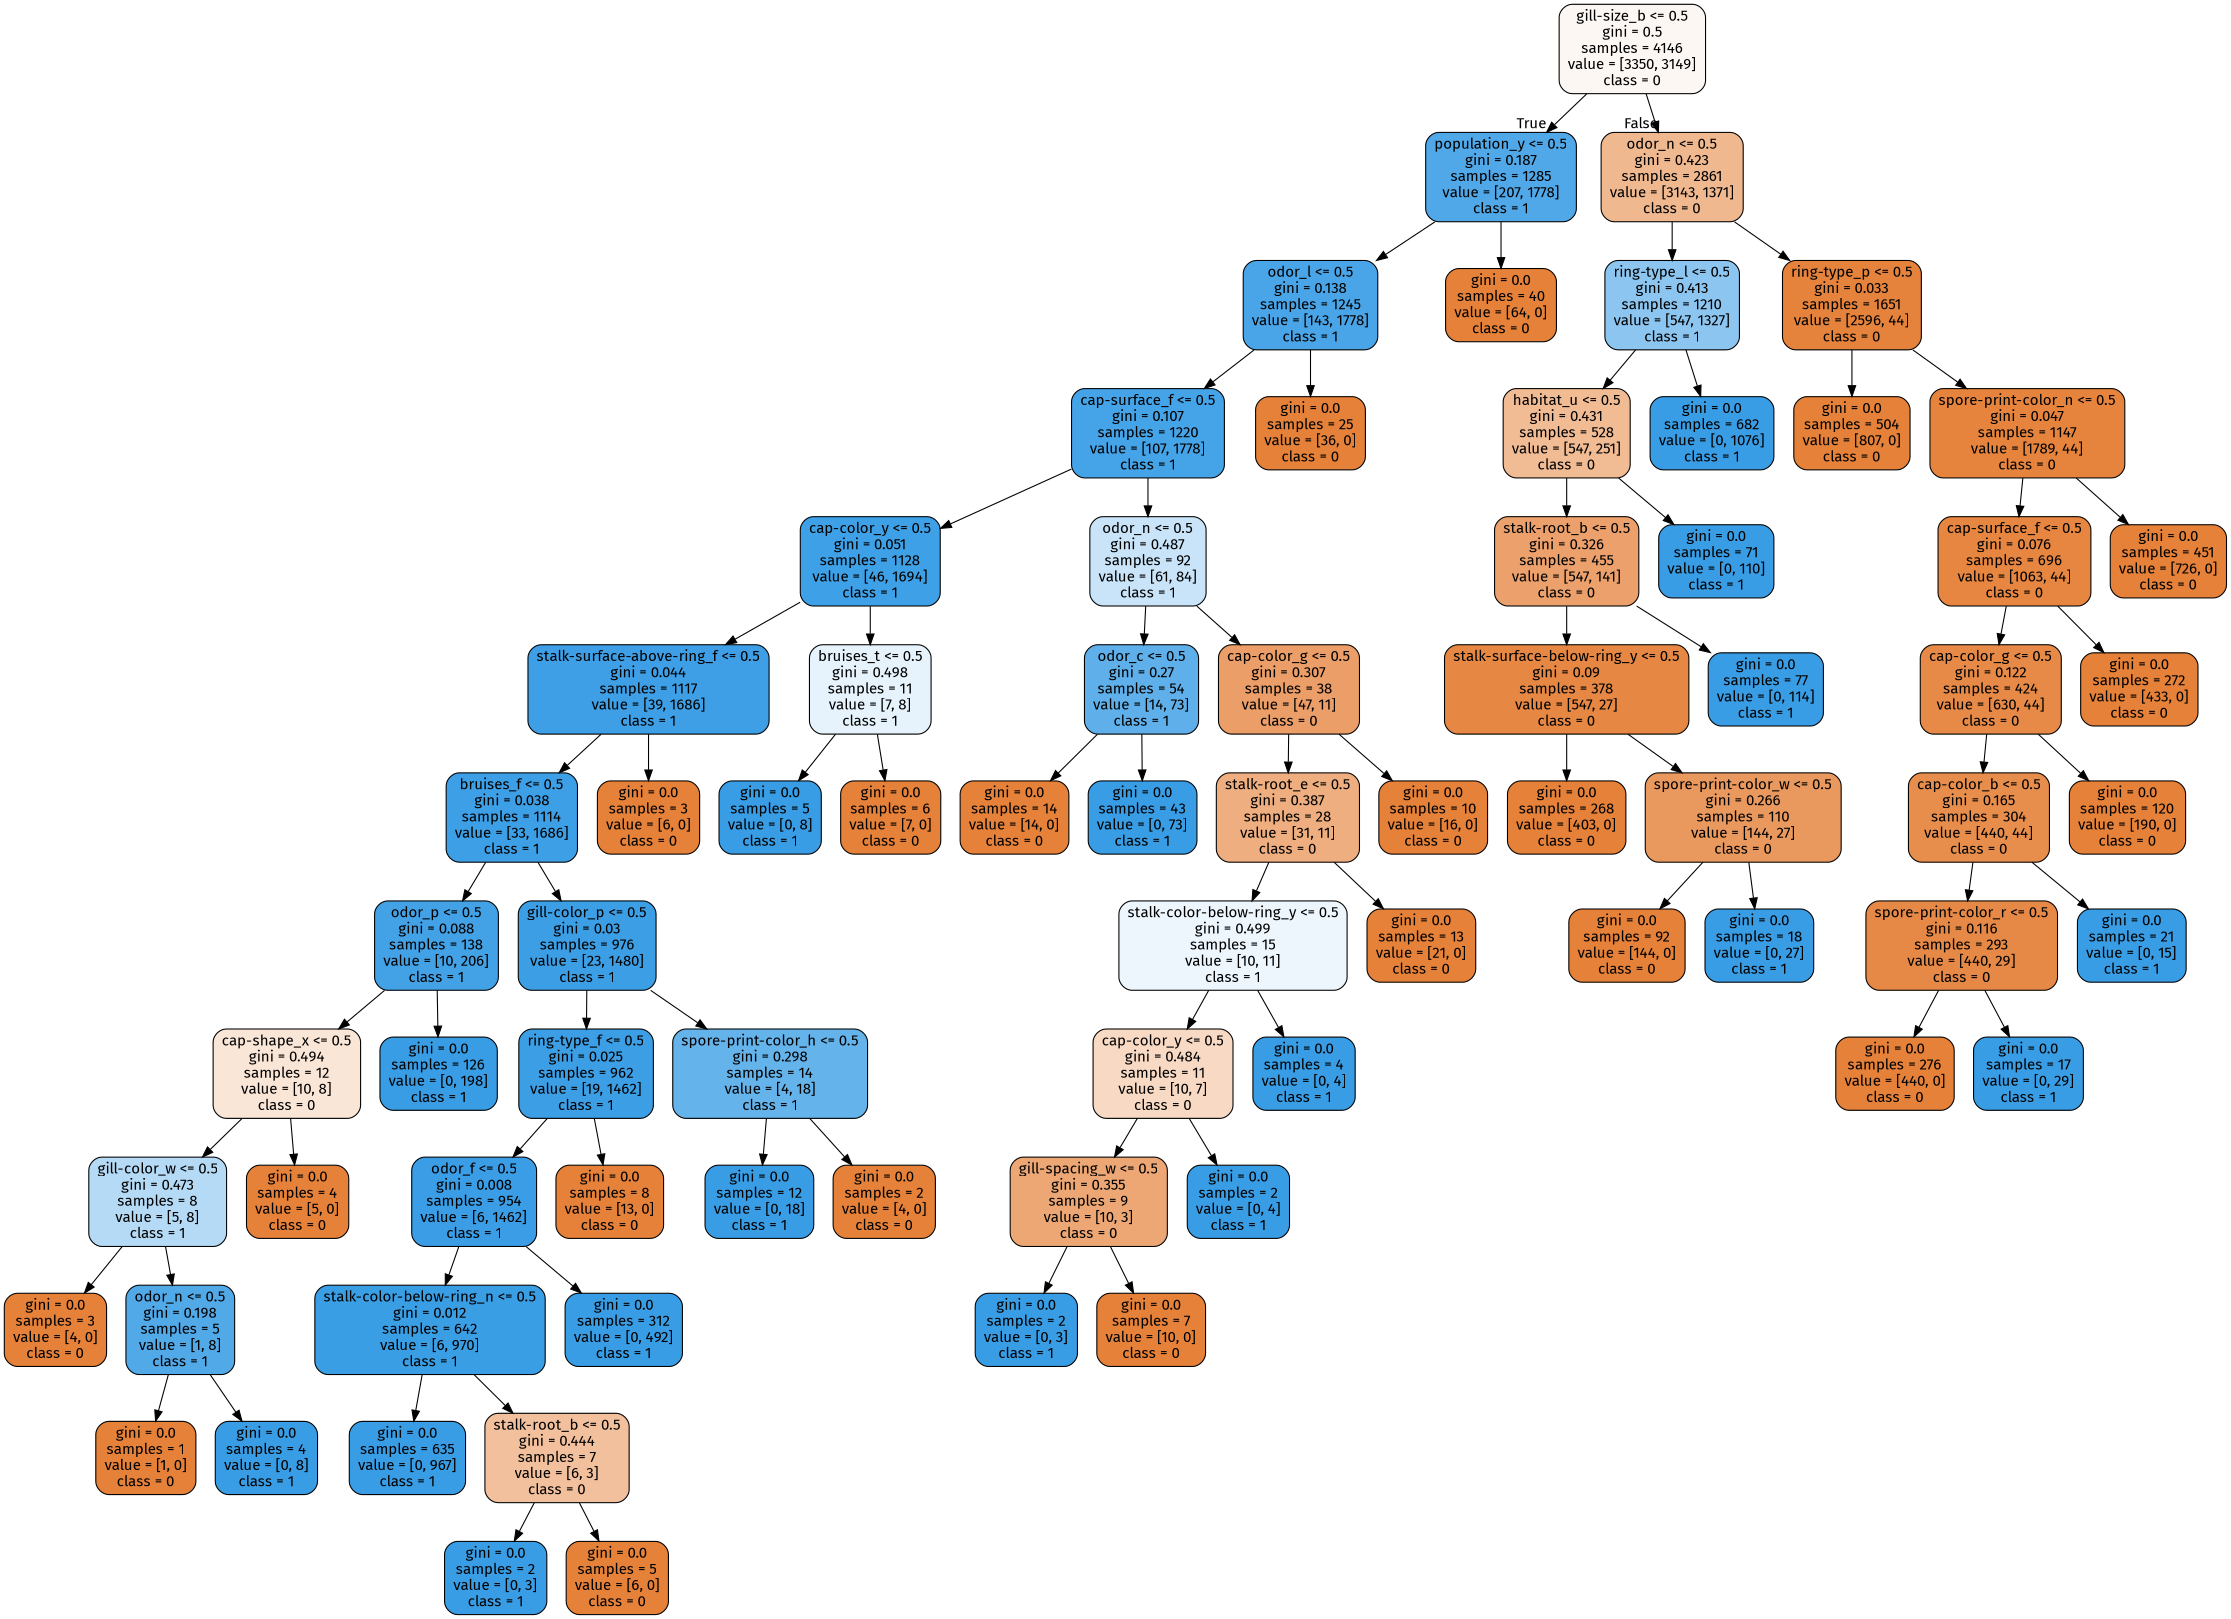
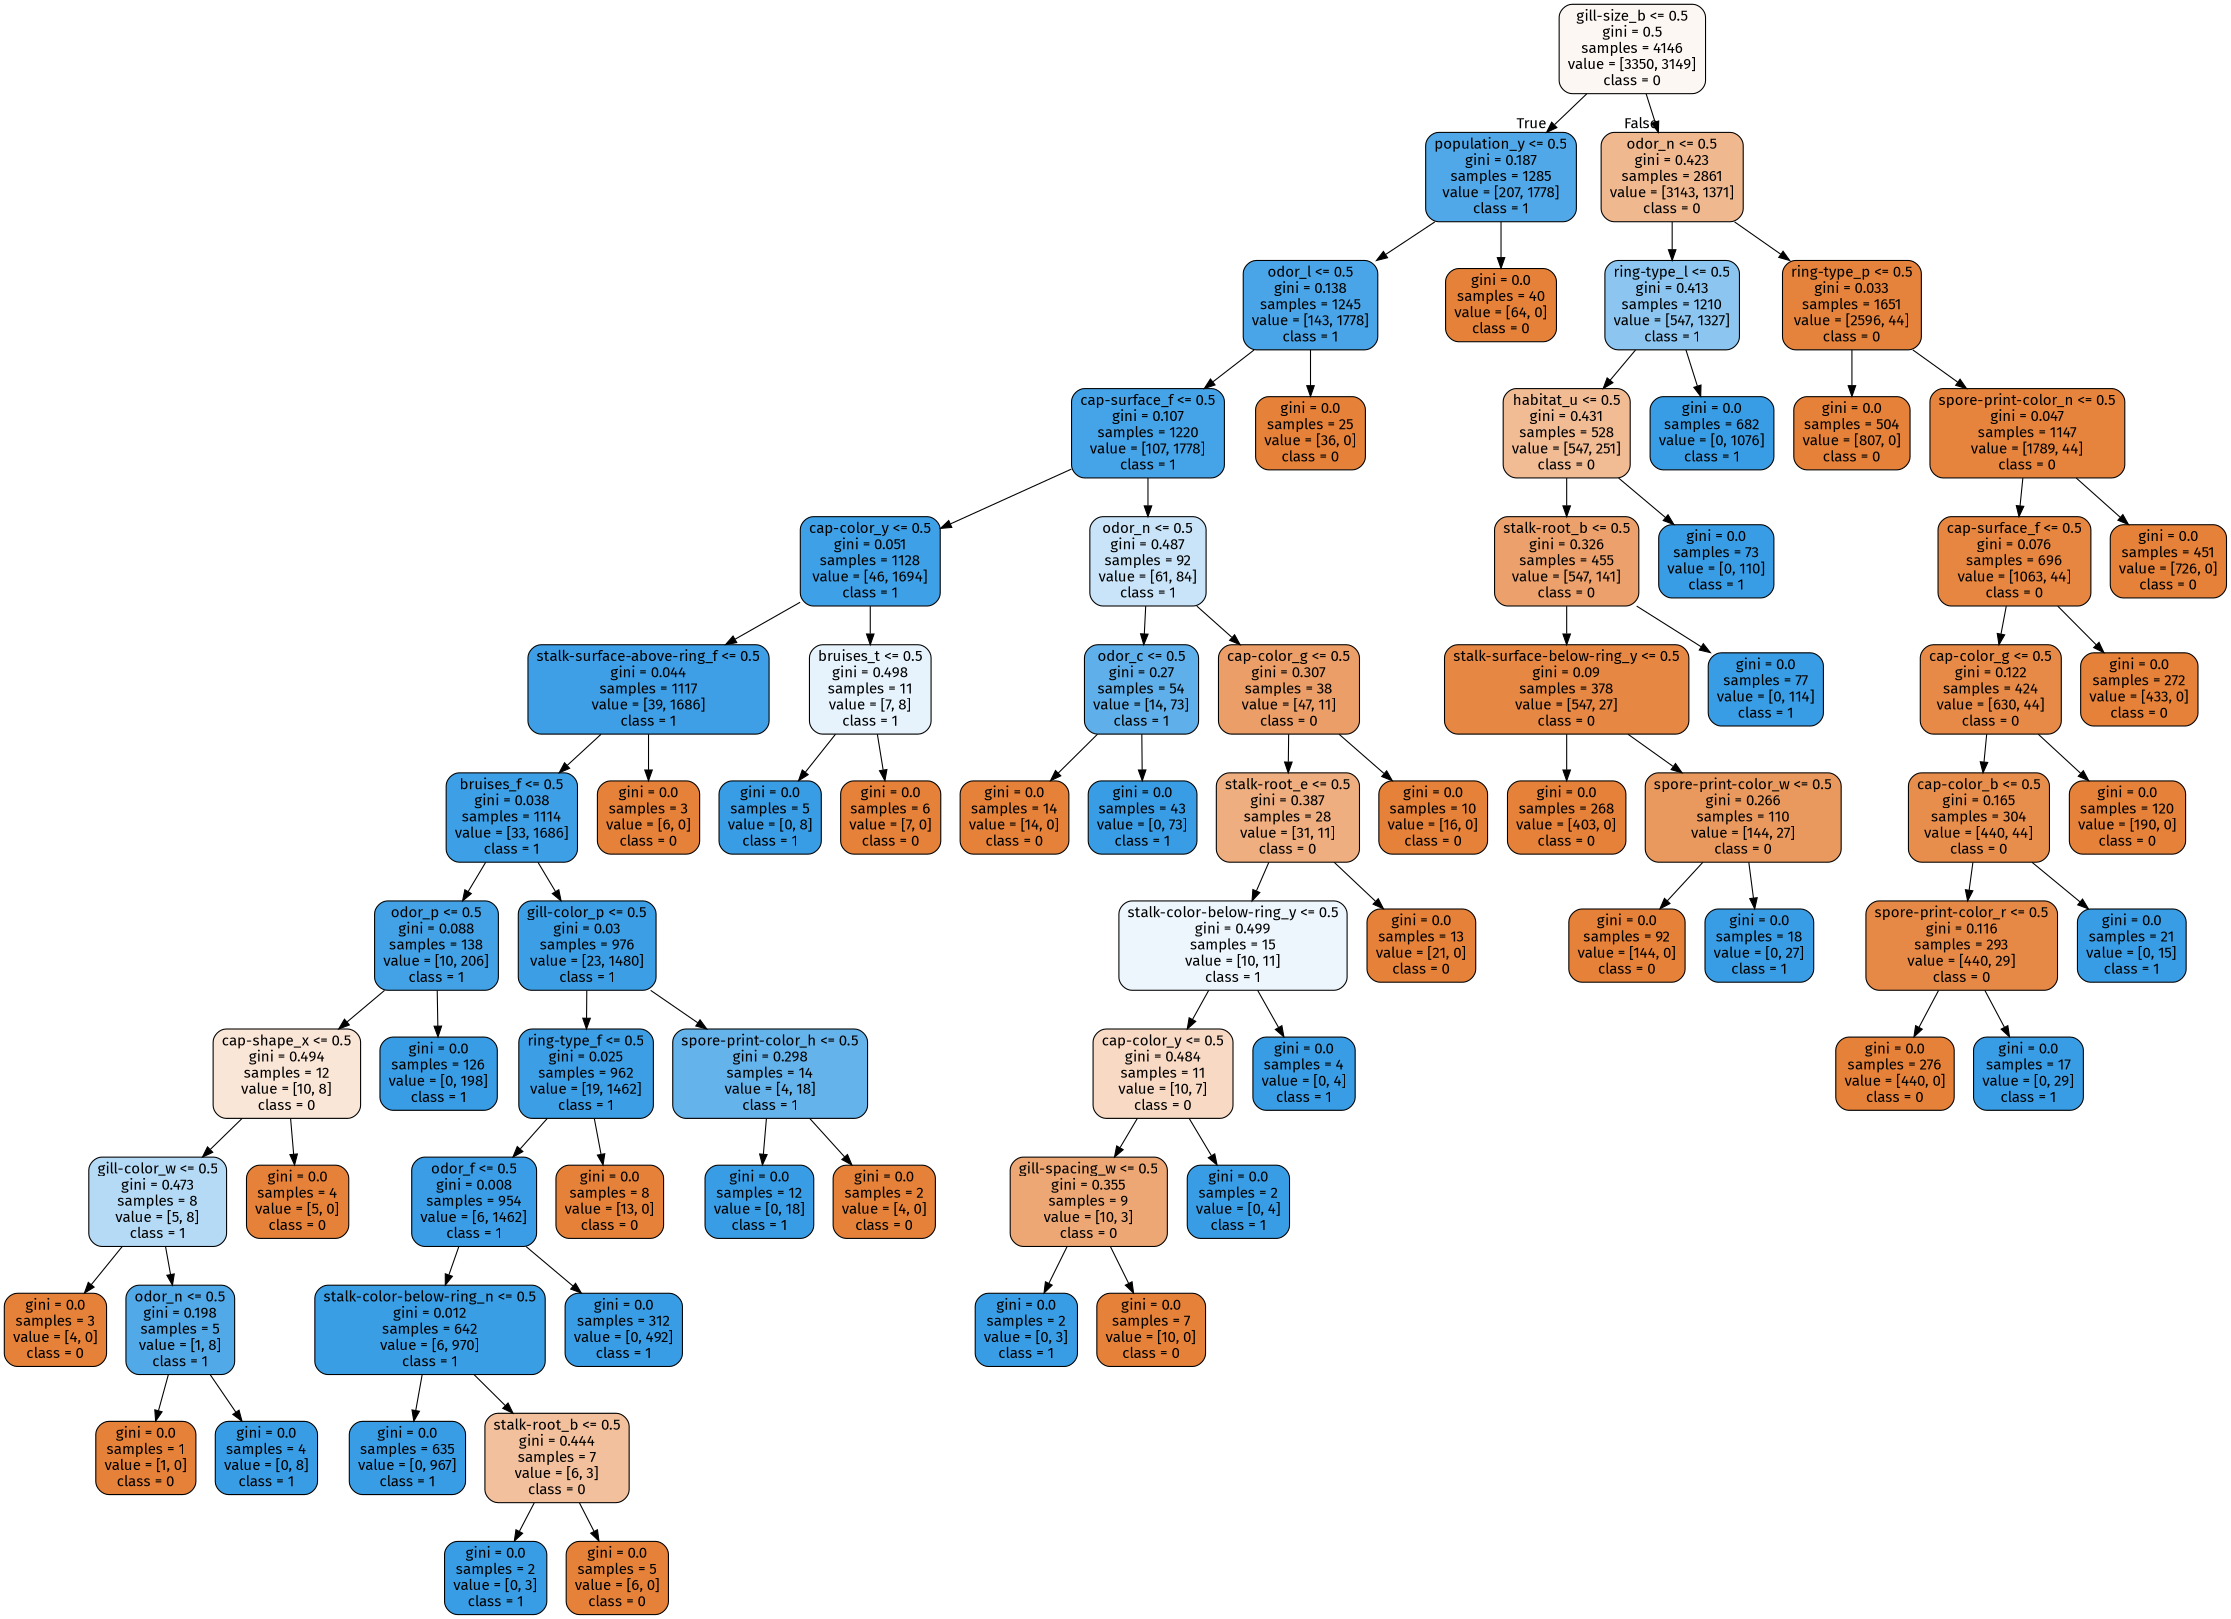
node "gini = 0.0 samples = 71 value = [0, 110] class = 1": label "gini = 0.0 samples = 71 value = [0, 110] class = 1" -> "gini = 0.0 samples = 73 value = [0, 110] class = 1"
